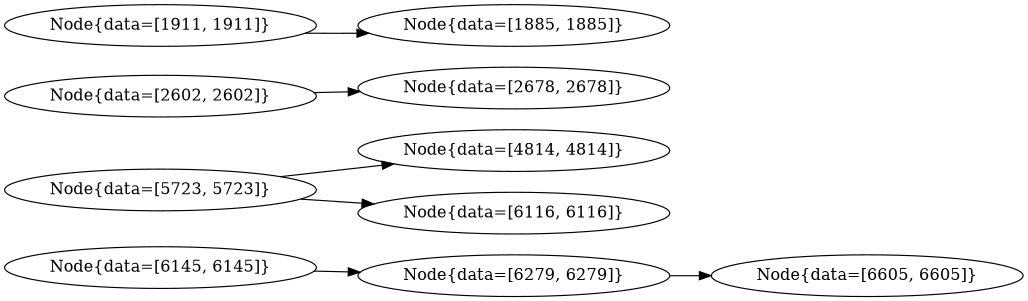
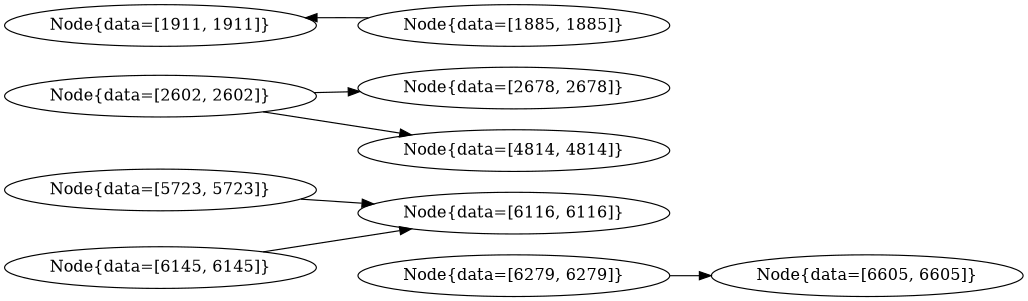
edge "Node{data=[1911, 1911]}" -> "Node{data=[1885, 1885]}": reversed
edge "Node{data=[5723, 5723]}" -> "Node{data=[4814, 4814]}": now "Node{data=[2602, 2602]}" -> "Node{data=[4814, 4814]}"
edge "Node{data=[6145, 6145]}" -> "Node{data=[6279, 6279]}": now "Node{data=[6145, 6145]}" -> "Node{data=[6116, 6116]}"
